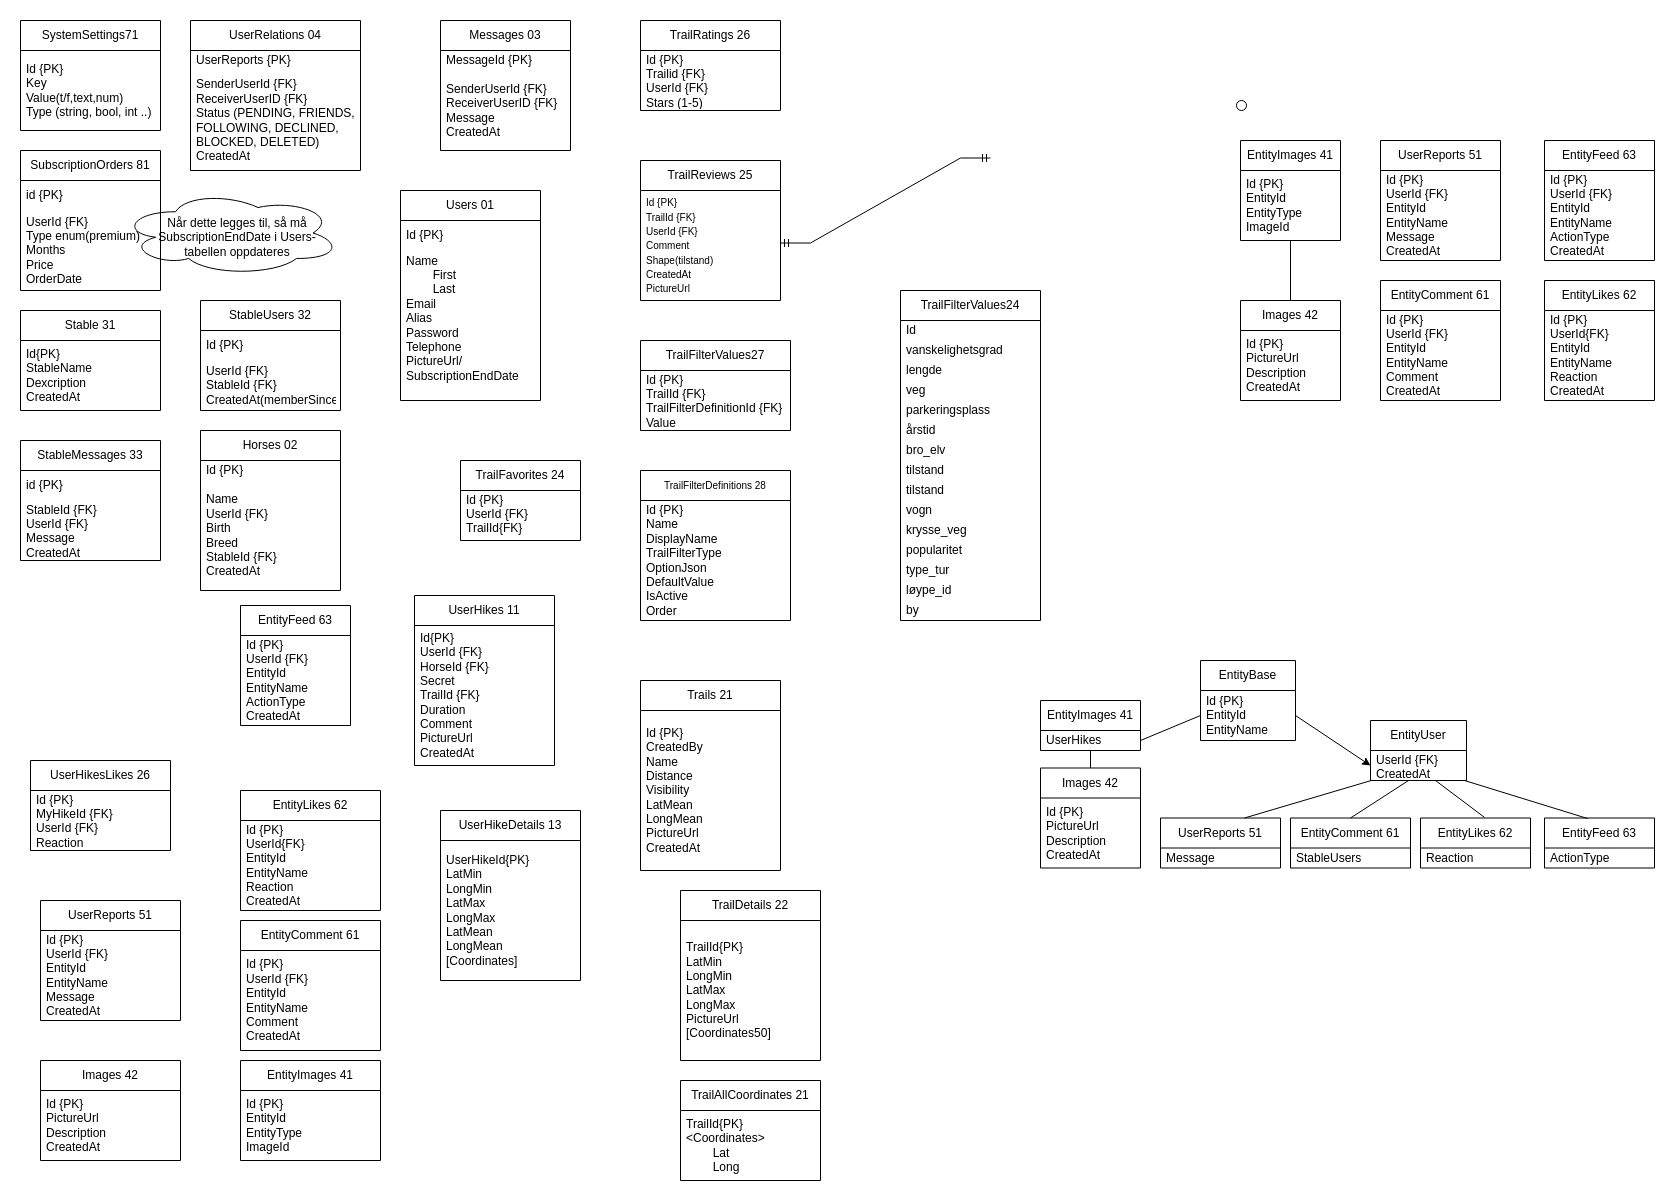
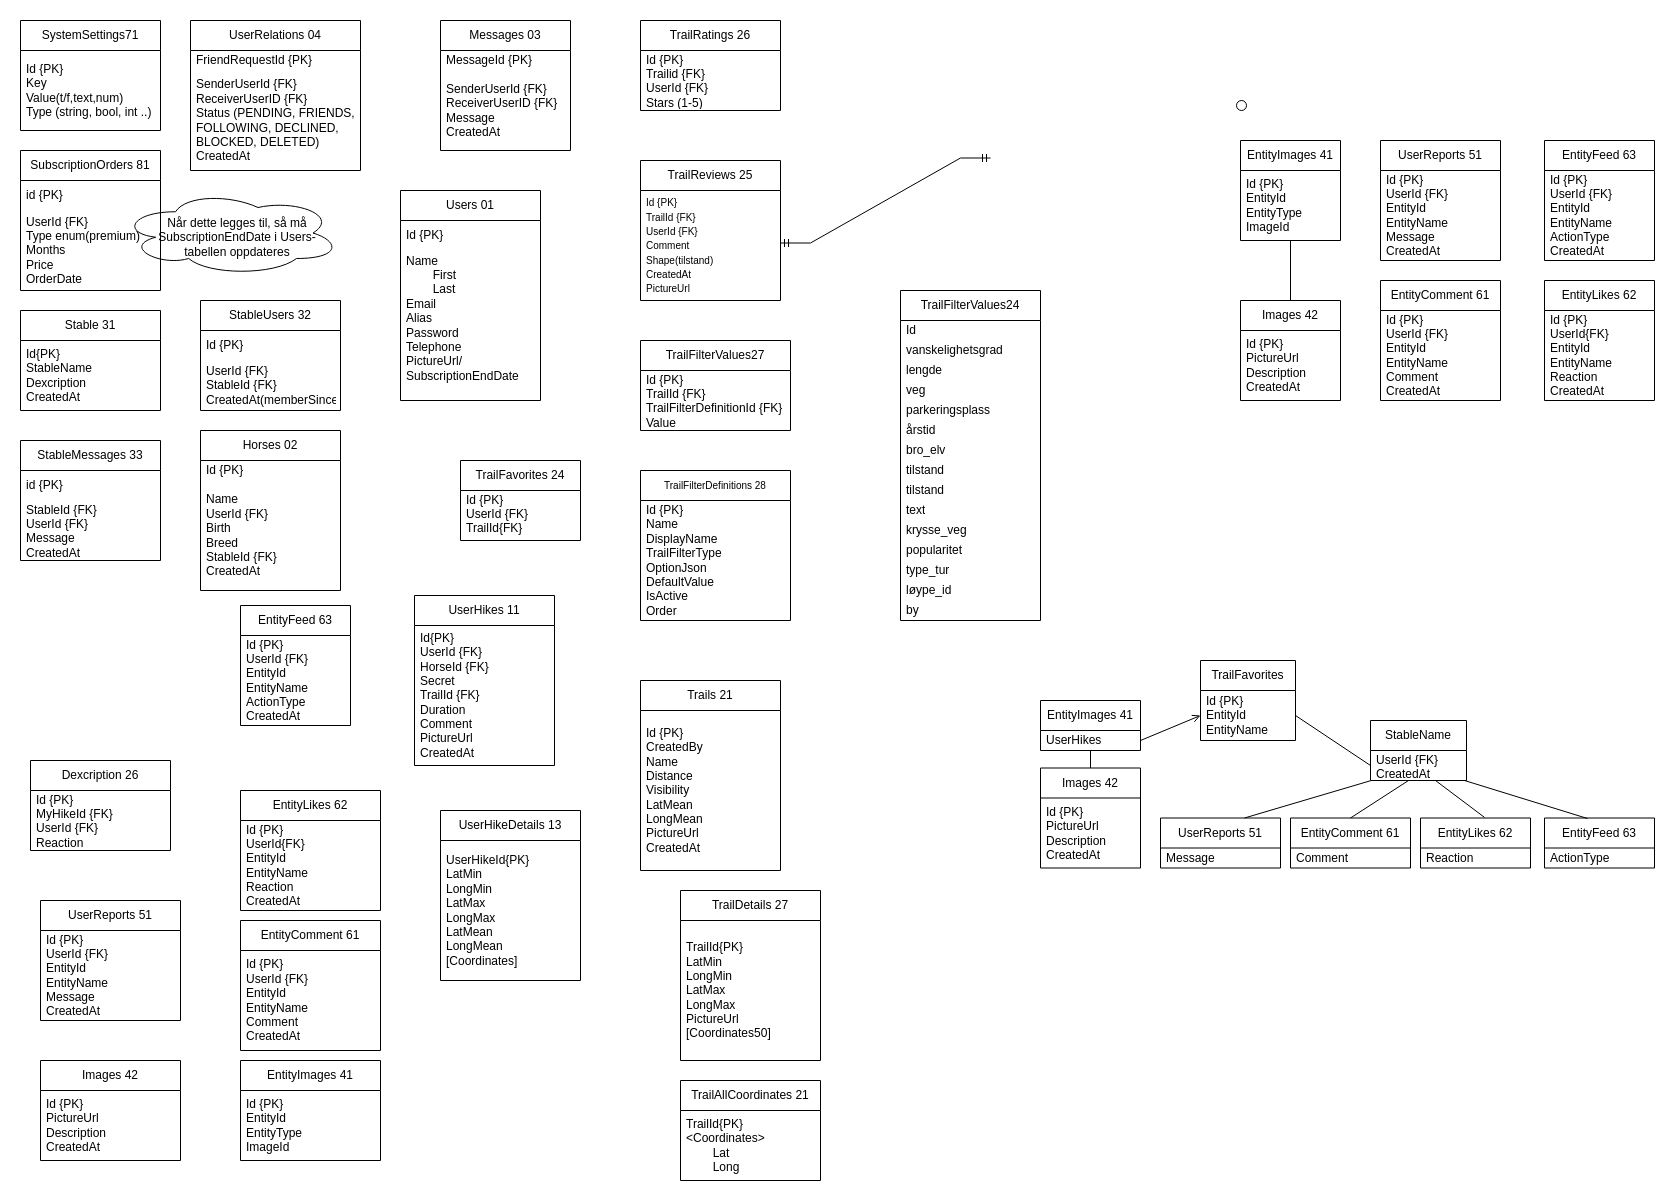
node "UserReports {PK}": label "UserReports {PK}" -> "FriendRequestId {PK}"
node "vogn": label "vogn" -> "text"
node "EntityBase": label "EntityBase" -> "TrailFavorites"
edge "Id {PK} EntityId EntityName" -- "UserHikes": arrowhead none -> open
node "EntityUser": label "EntityUser" -> "StableName"
edge "Id {PK} EntityId EntityName" -> "UserId {FK} CreatedAt": arrowhead classic -> none
node "UserHikesLikes 26": label "UserHikesLikes 26" -> "Dexcription 26"
node "StableUsers": label "StableUsers" -> "Comment"
node "TrailDetails 22": label "TrailDetails 22" -> "TrailDetails 27"
